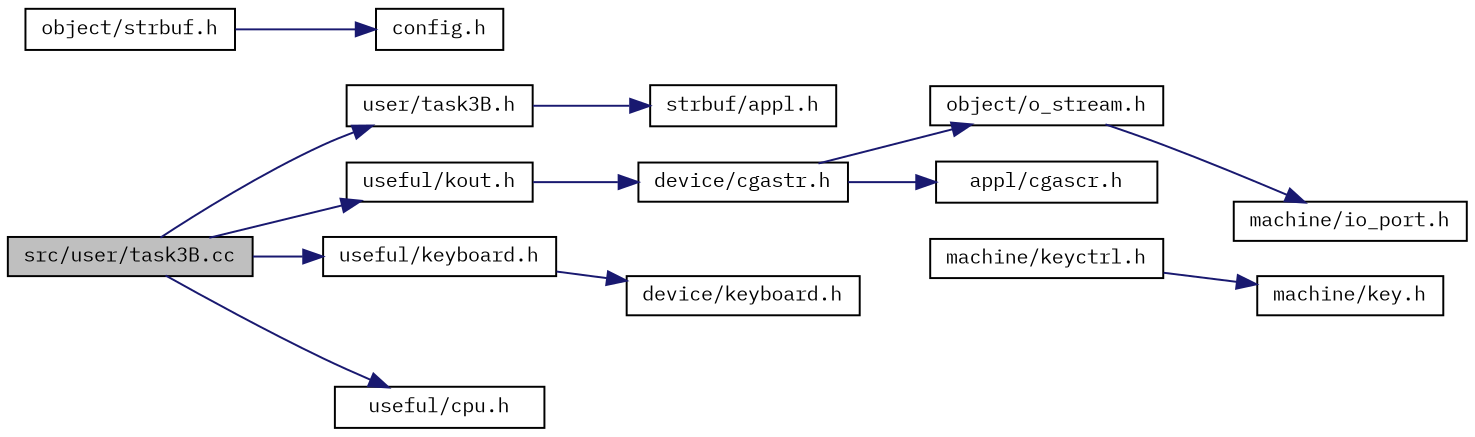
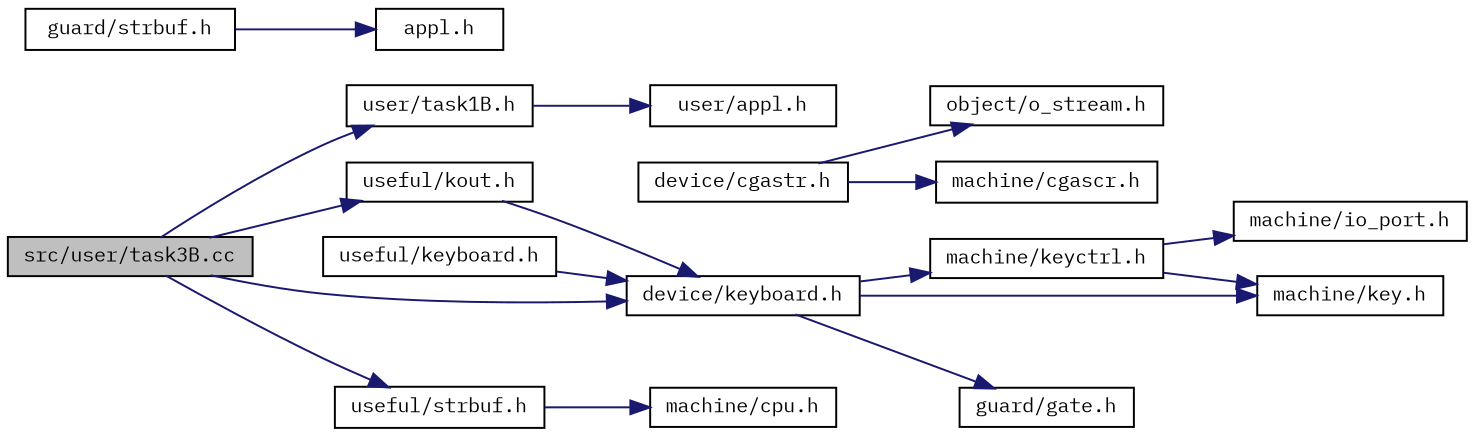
node "object/strbuf.h": label "object/strbuf.h" -> "guard/strbuf.h"
node "config.h": label "config.h" -> "appl.h"
node "user/task3B.h": label "user/task3B.h" -> "user/task1B.h"
node "strbuf/appl.h": label "strbuf/appl.h" -> "user/appl.h"
edge "object/o_stream.h" -> "machine/io_port.h": now "machine/keyctrl.h" -> "machine/io_port.h"
edge "useful/kout.h" -> "device/cgastr.h": now "useful/kout.h" -> "device/keyboard.h"
node "appl/cgascr.h": label "appl/cgascr.h" -> "machine/cgascr.h"
edge "src/user/task3B.cc" -> "useful/keyboard.h": now "src/user/task3B.cc" -> "device/keyboard.h"
edge "device/keyboard.h" -> "machine/keyctrl.h": added
edge "device/keyboard.h" -> "machine/key.h": added
node "useful/cpu.h": label "useful/cpu.h" -> "useful/strbuf.h"
node "machine/cpu.h": added
node "guard/gate.h": added
